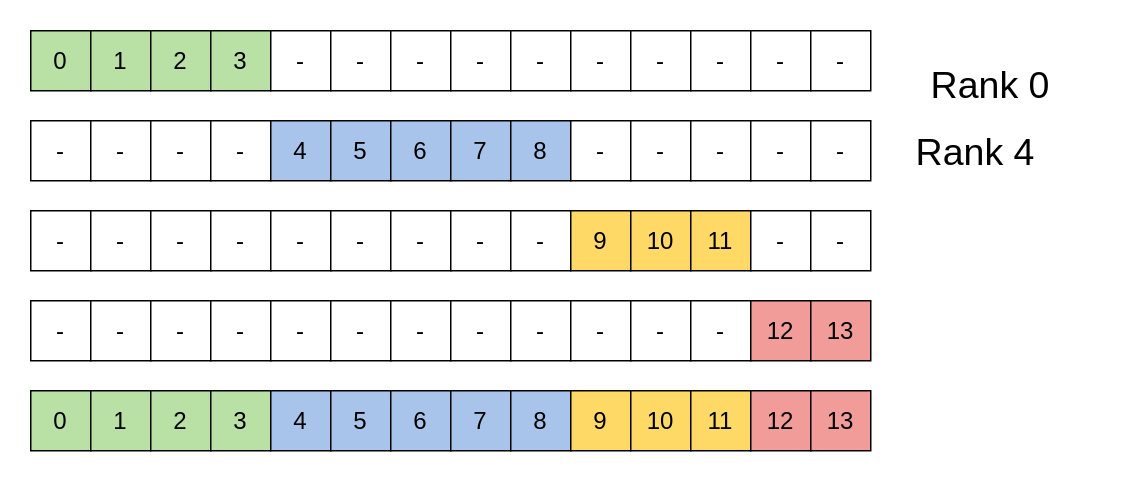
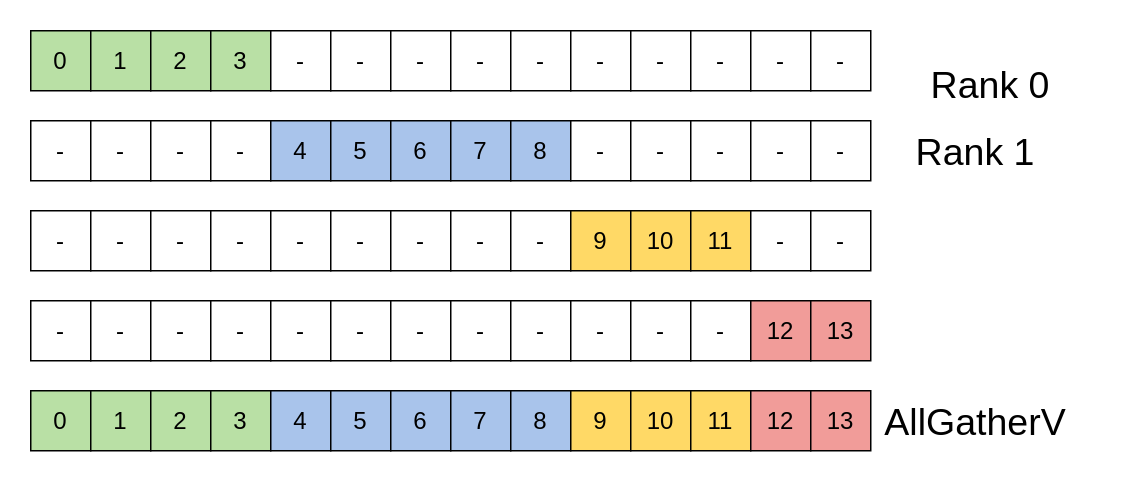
node "Rank 4": label "Rank 4" -> "Rank 1"
node "AllGatherV": added
